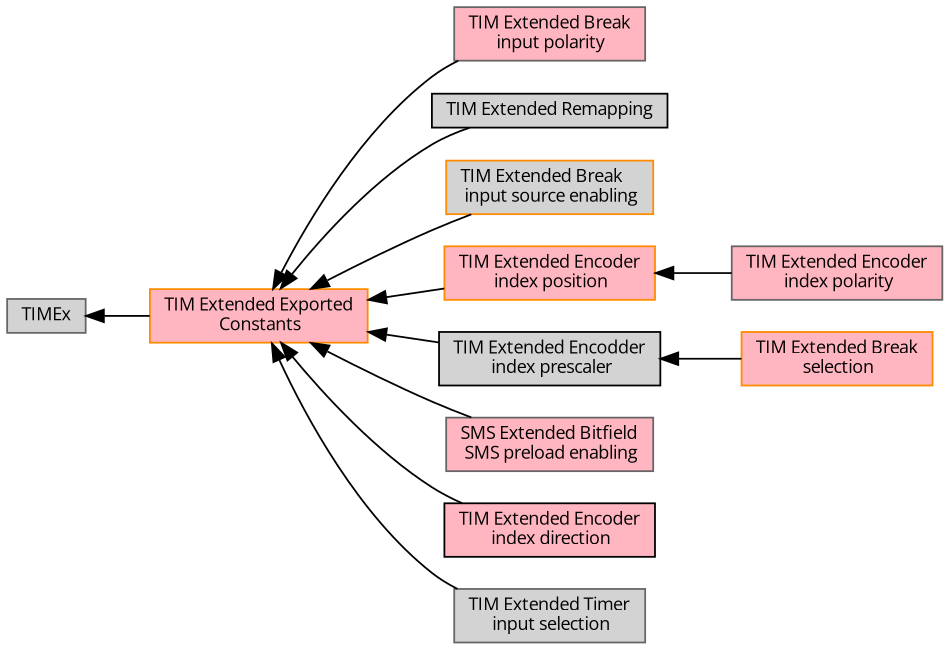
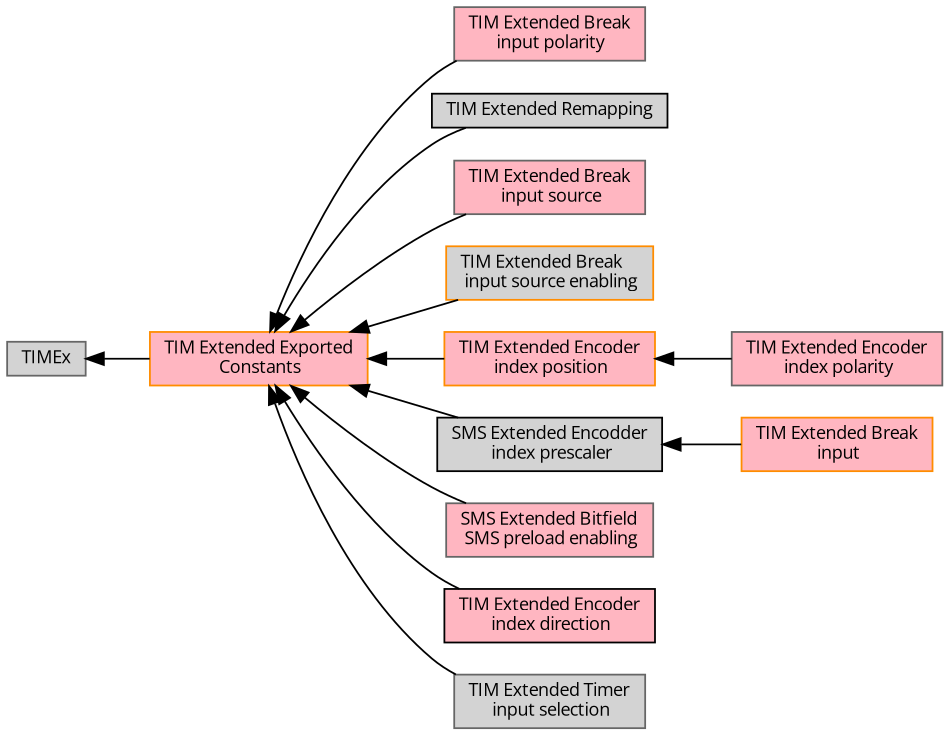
node "TIM Extended Break input source": added
node "TIM Extended Encodder index prescaler": label "TIM Extended Encodder index prescaler" -> "SMS Extended Encodder index prescaler"
node "TIM Extended Break selection": label "TIM Extended Break selection" -> "TIM Extended Break input"
